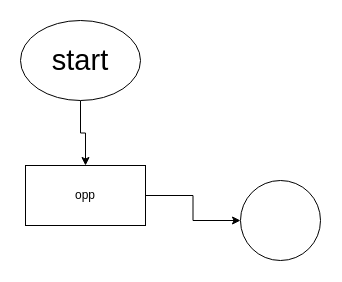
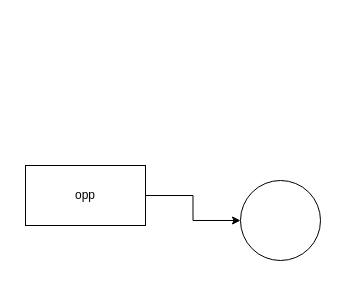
node "start": removed
edge "start" -> "opp": removed
